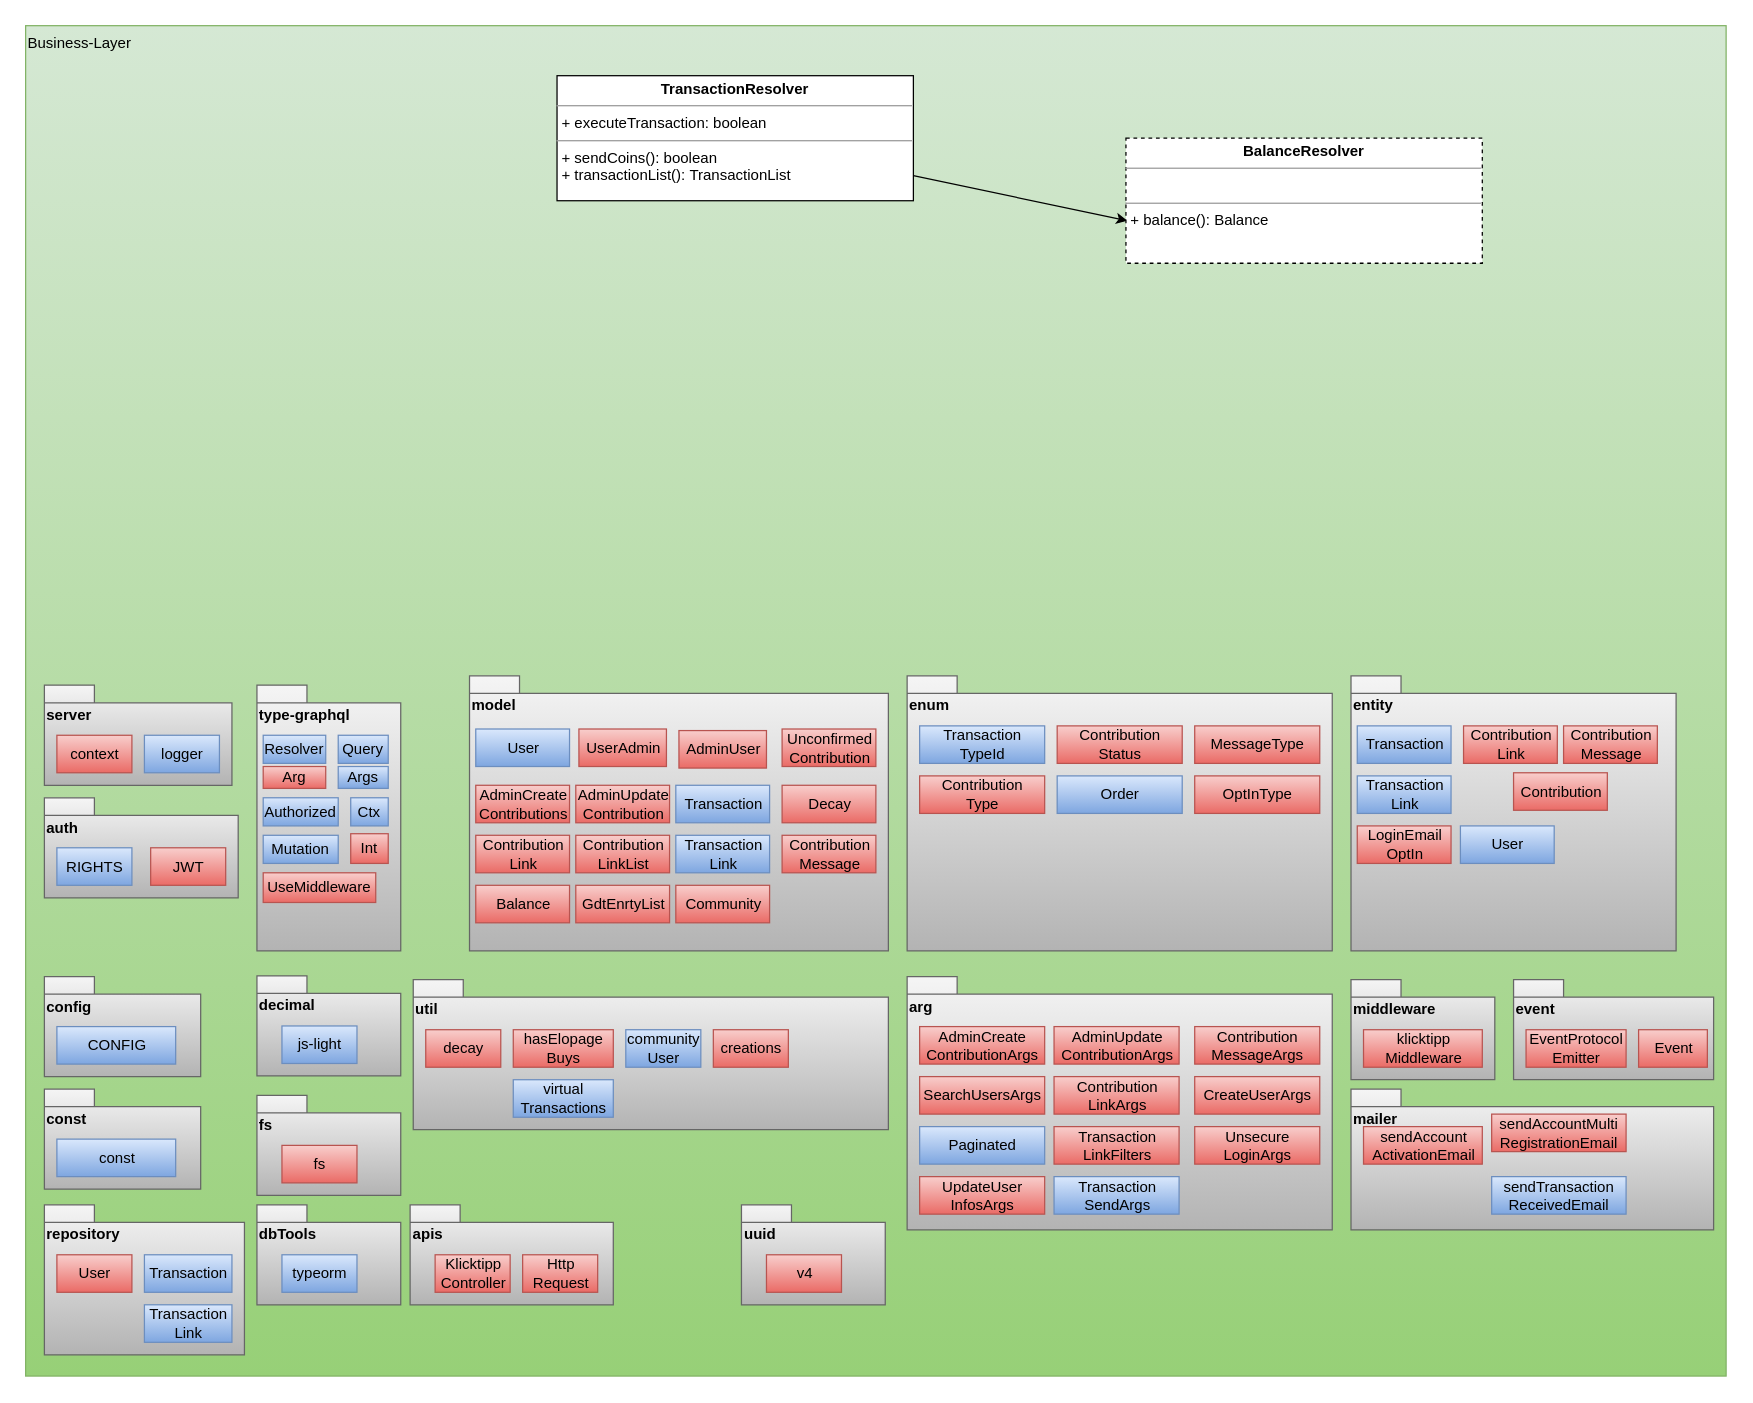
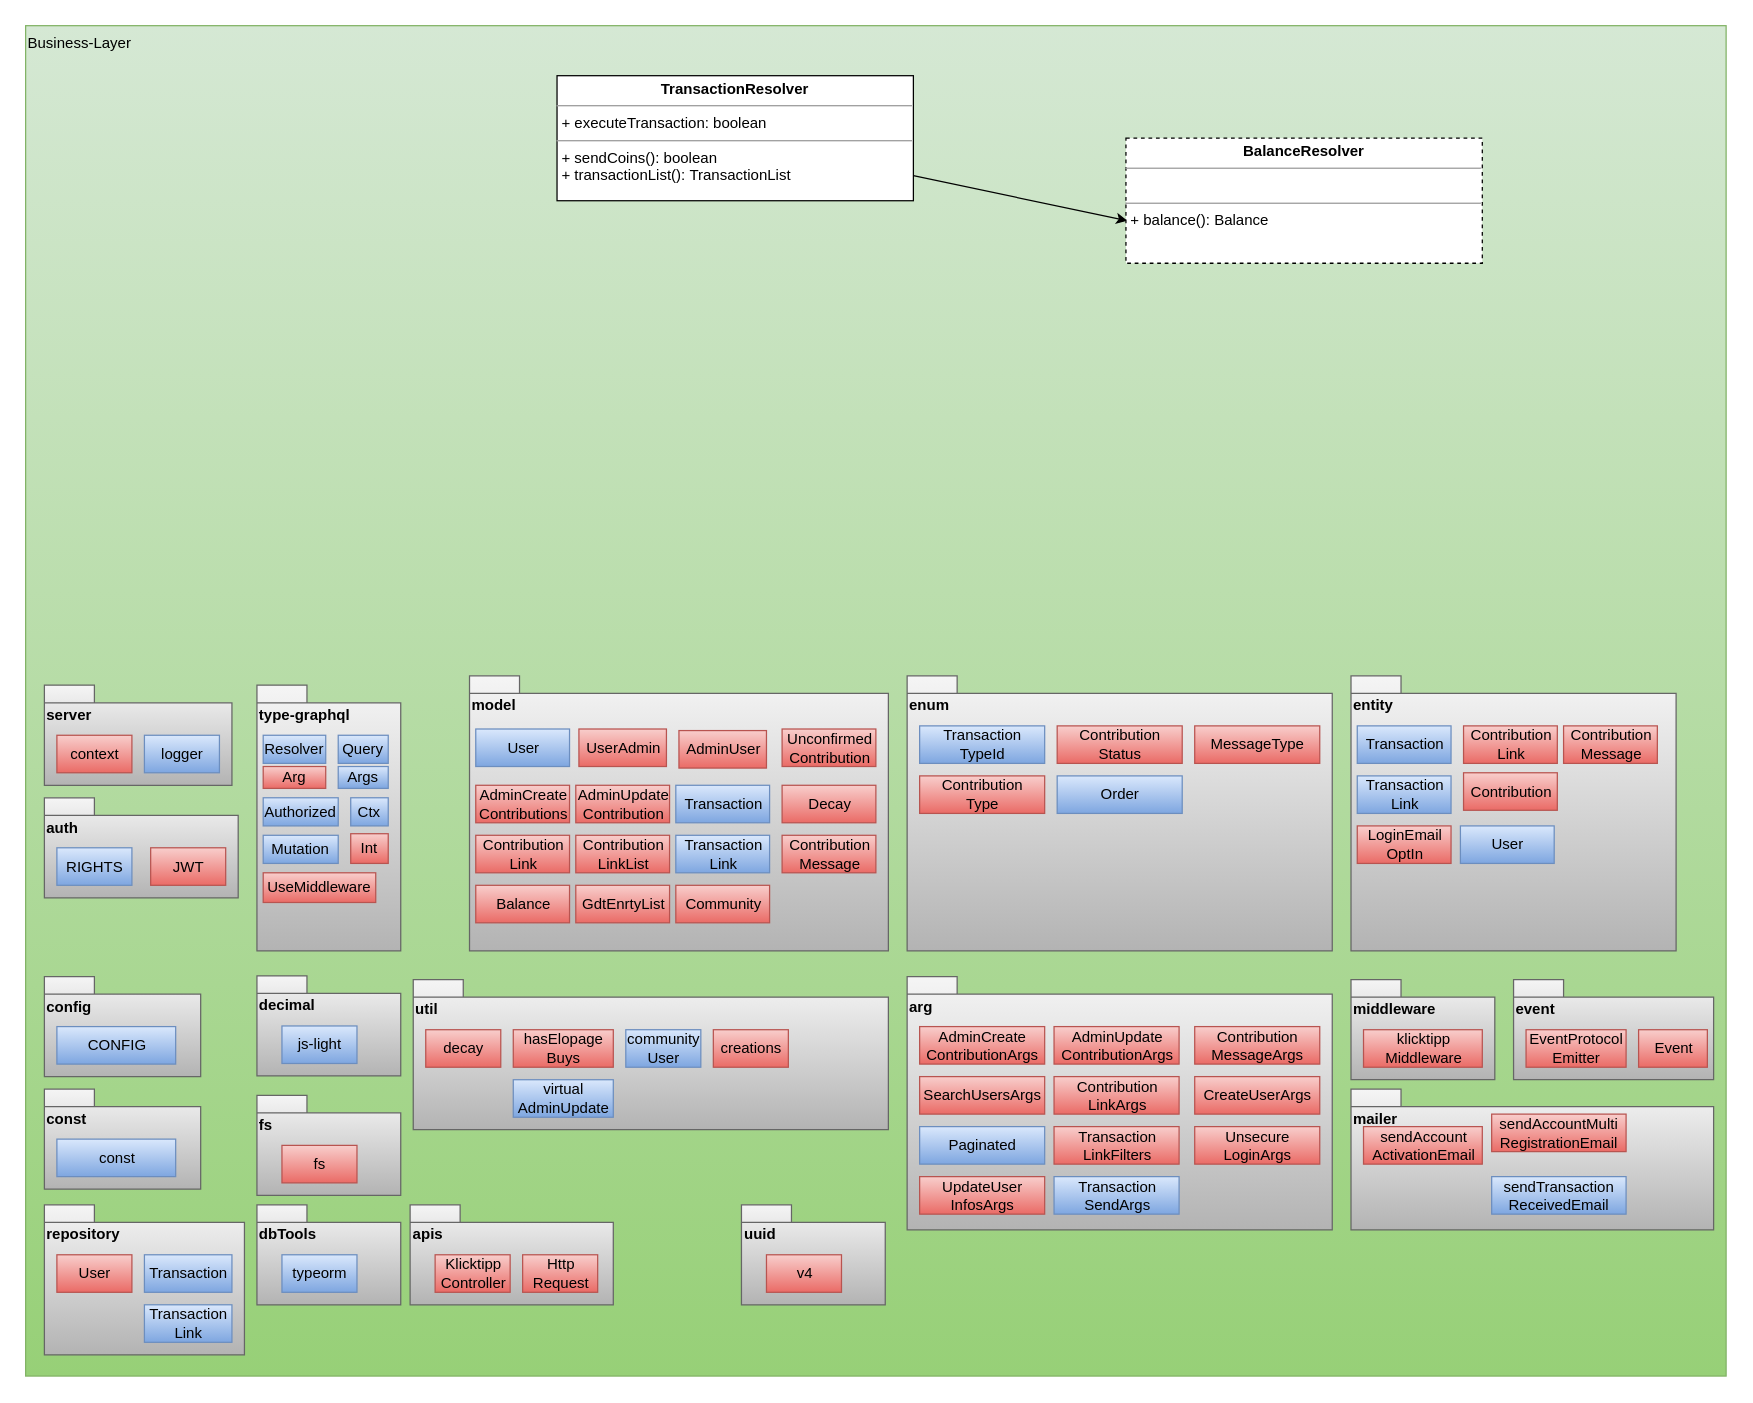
node "Contribution": moved (1560, 791) -> (1510, 791)
node "OptInType": removed
node "virtual Transactions": label "virtual Transactions" -> "virtual AdminUpdate"
